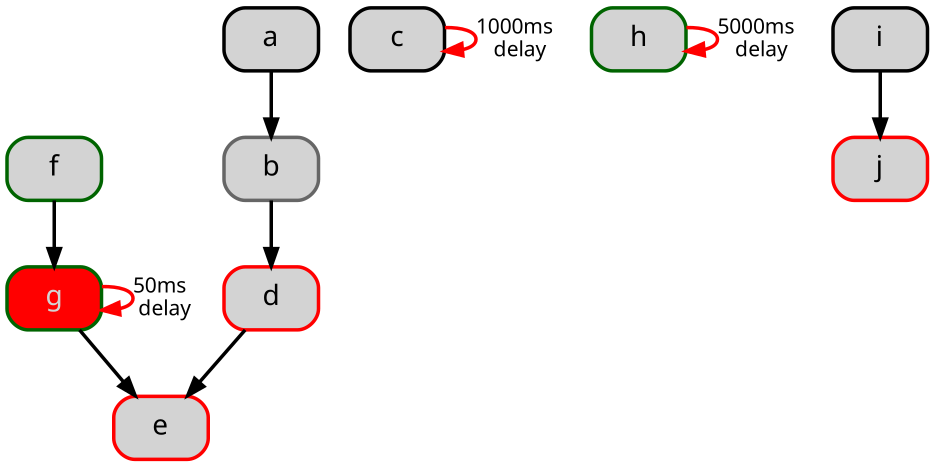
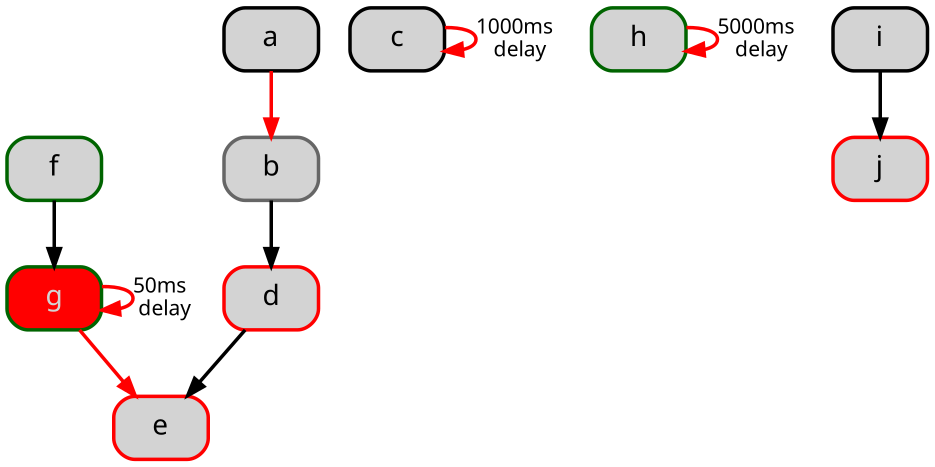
edge "a" -> "b": color black -> red
edge "g" -> "e": color black -> red
